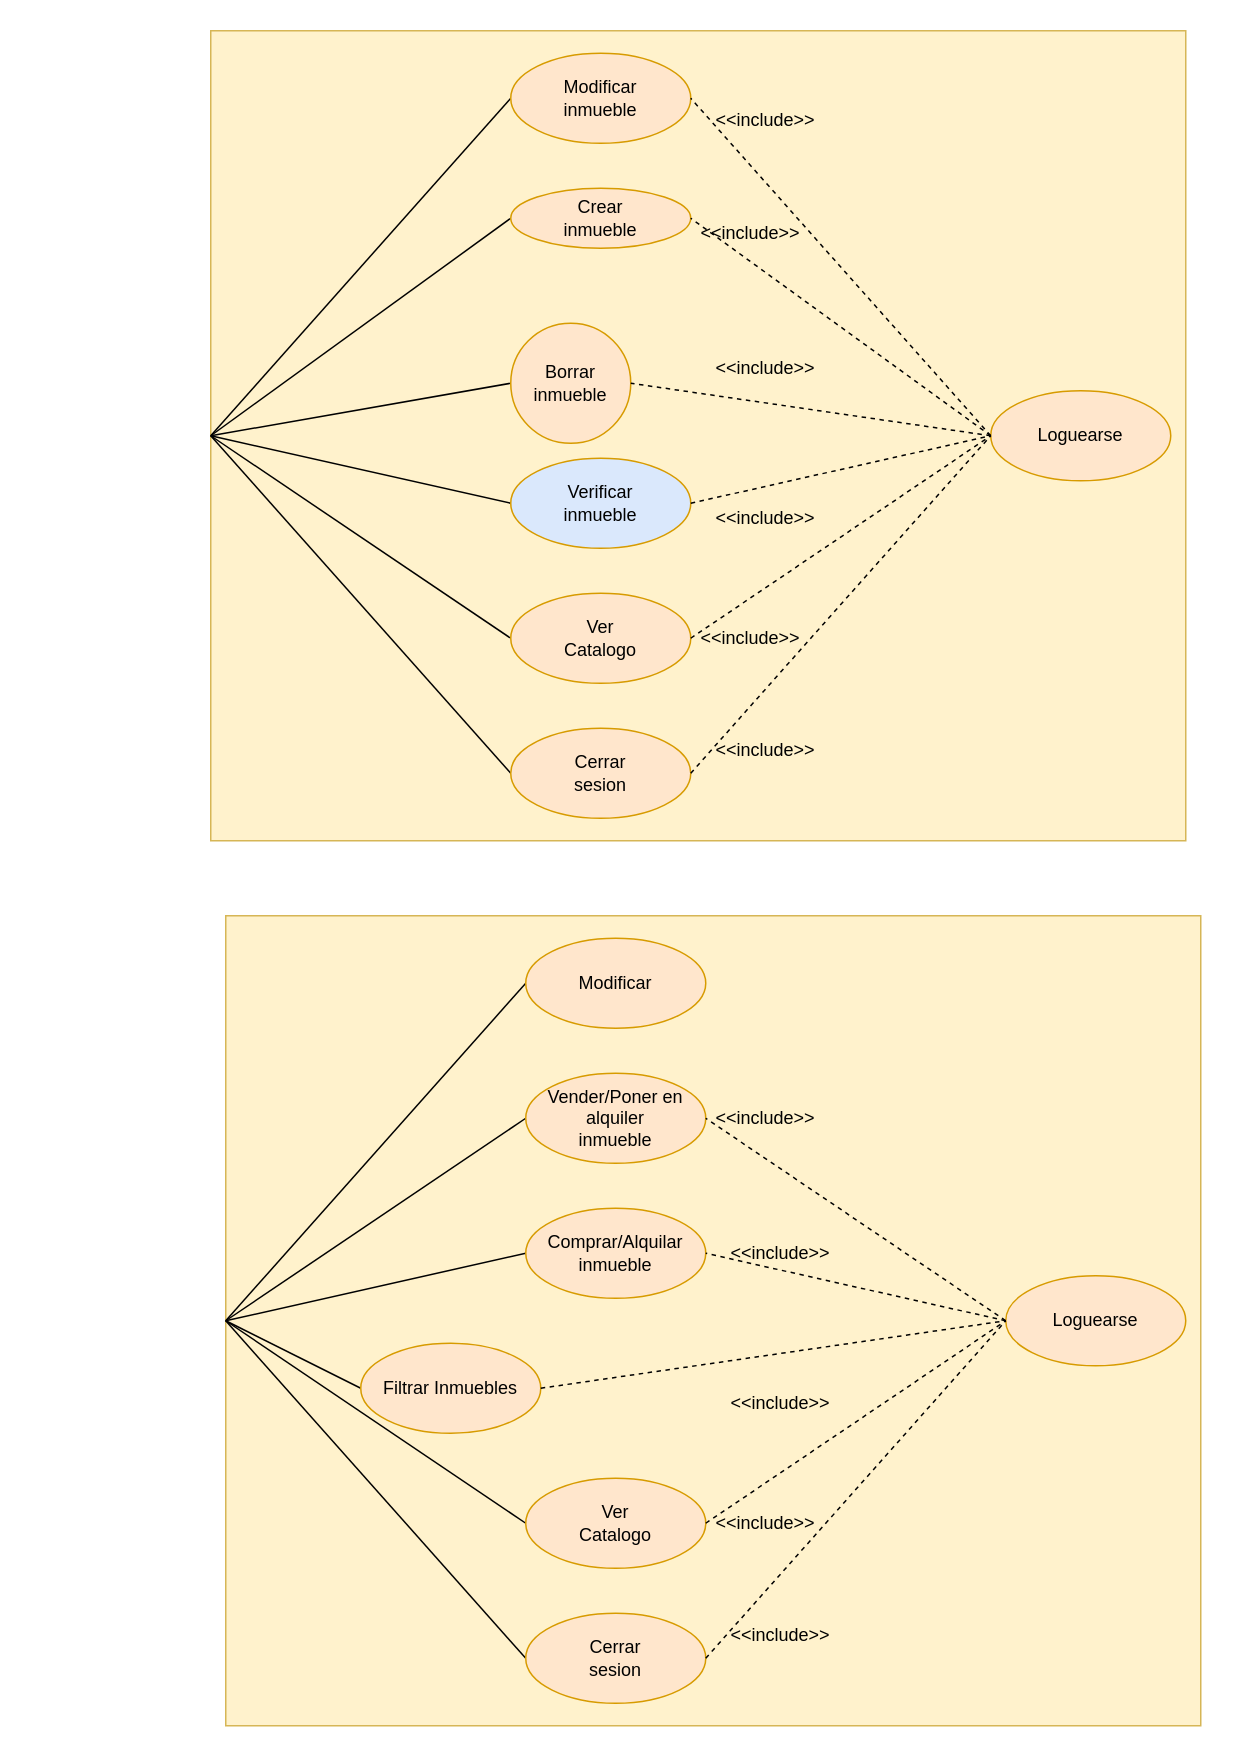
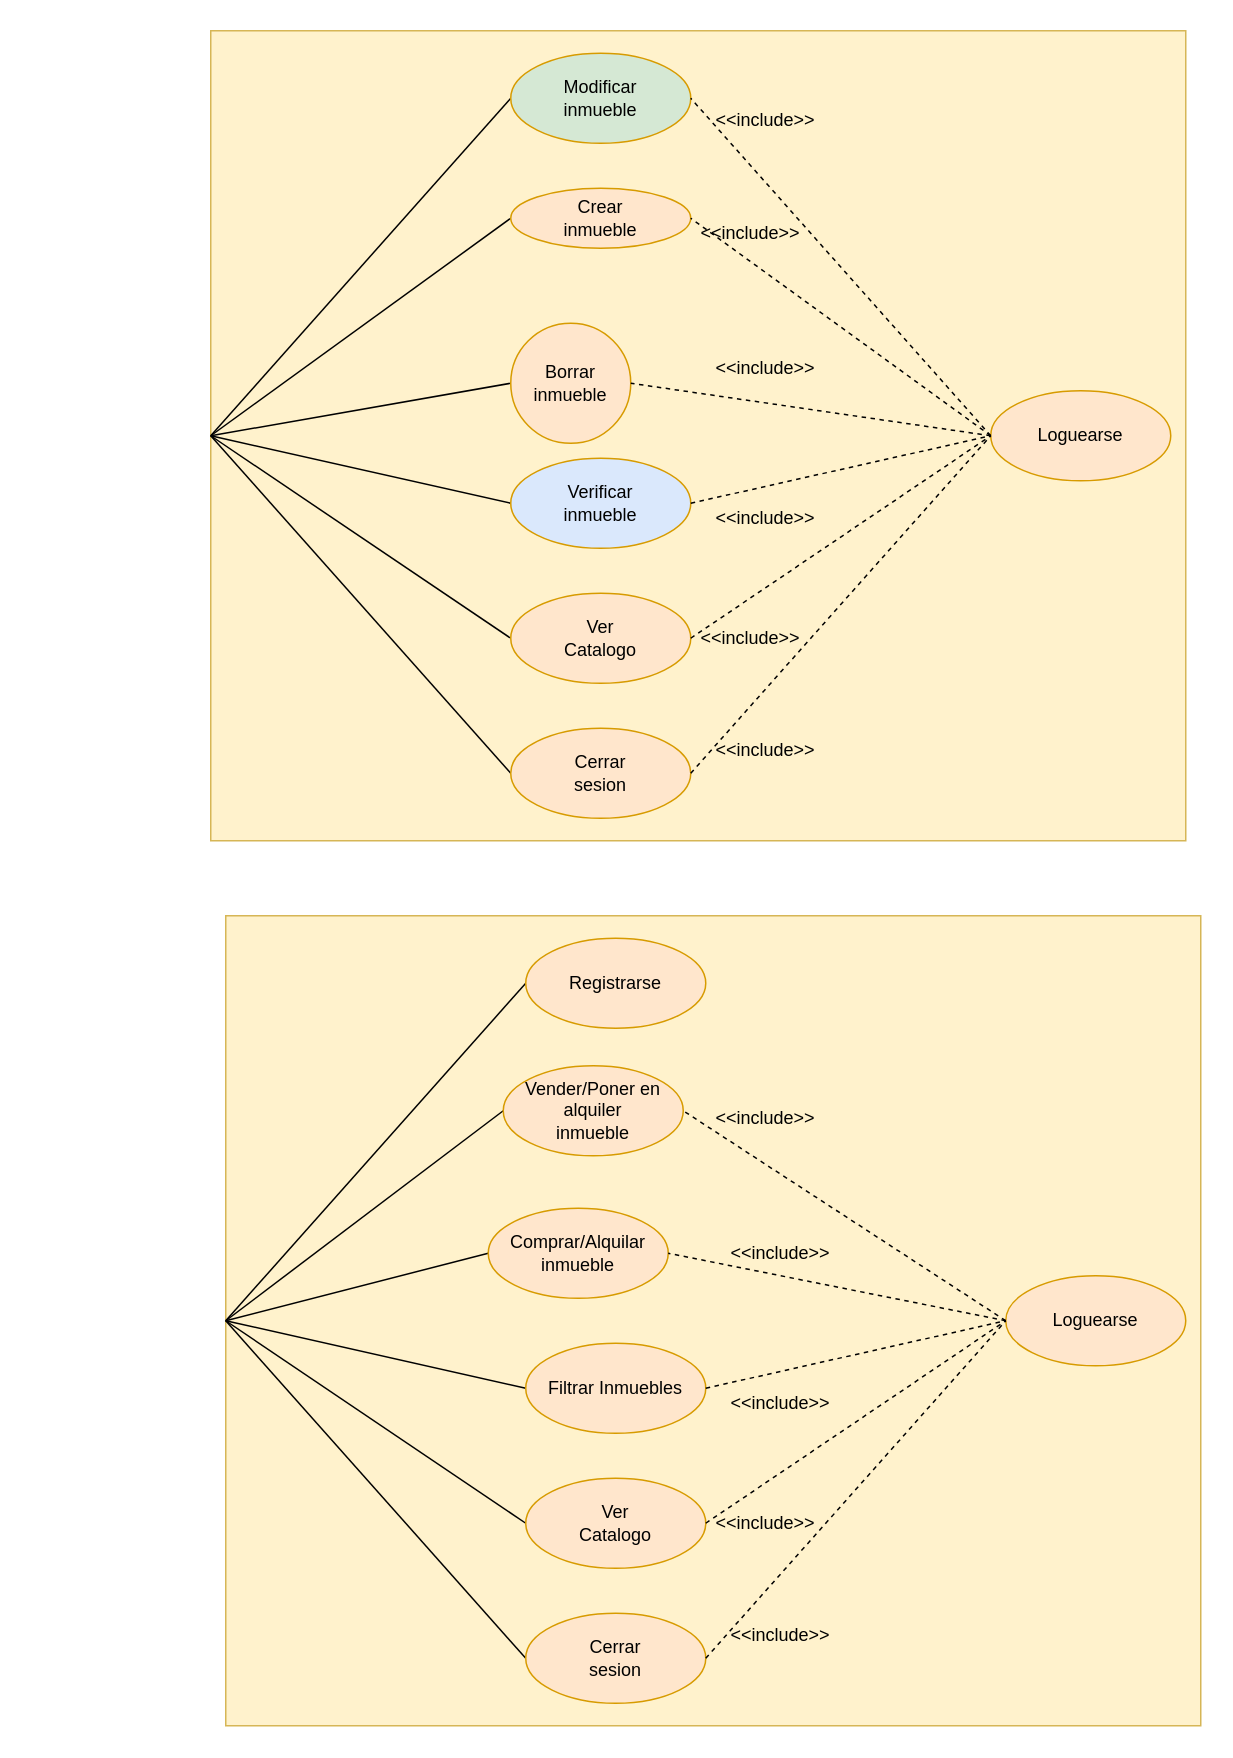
node "Modificar inmueble": fillcolor #ffe6cc -> #d5e8d4
node "Modificar": label "Modificar" -> "Registrarse"
node "Vender/Poner en alquiler inmueble": moved (616, 1118) -> (593, 1111)
node "Comprar/Alquilar inmueble": moved (616, 1253) -> (578, 1253)
node "Filtrar Inmuebles": moved (451, 1388) -> (616, 1388)
